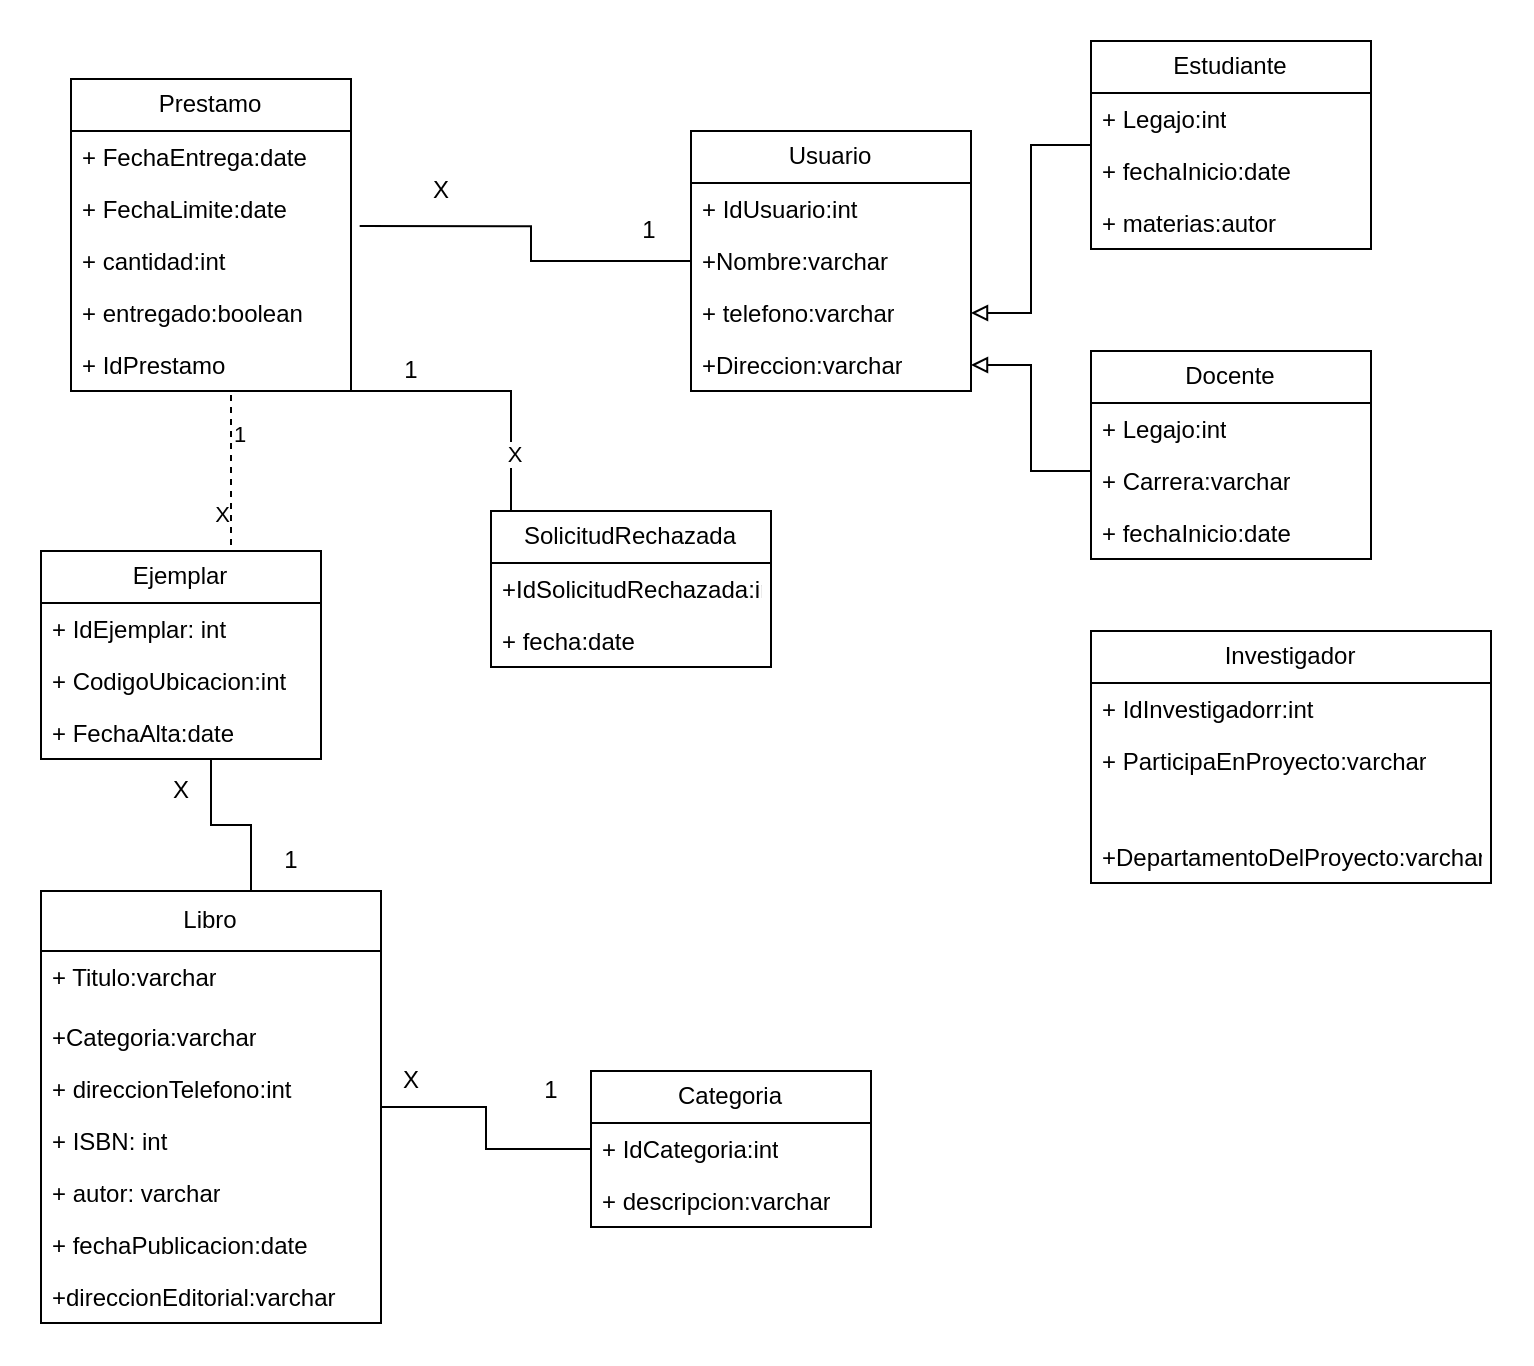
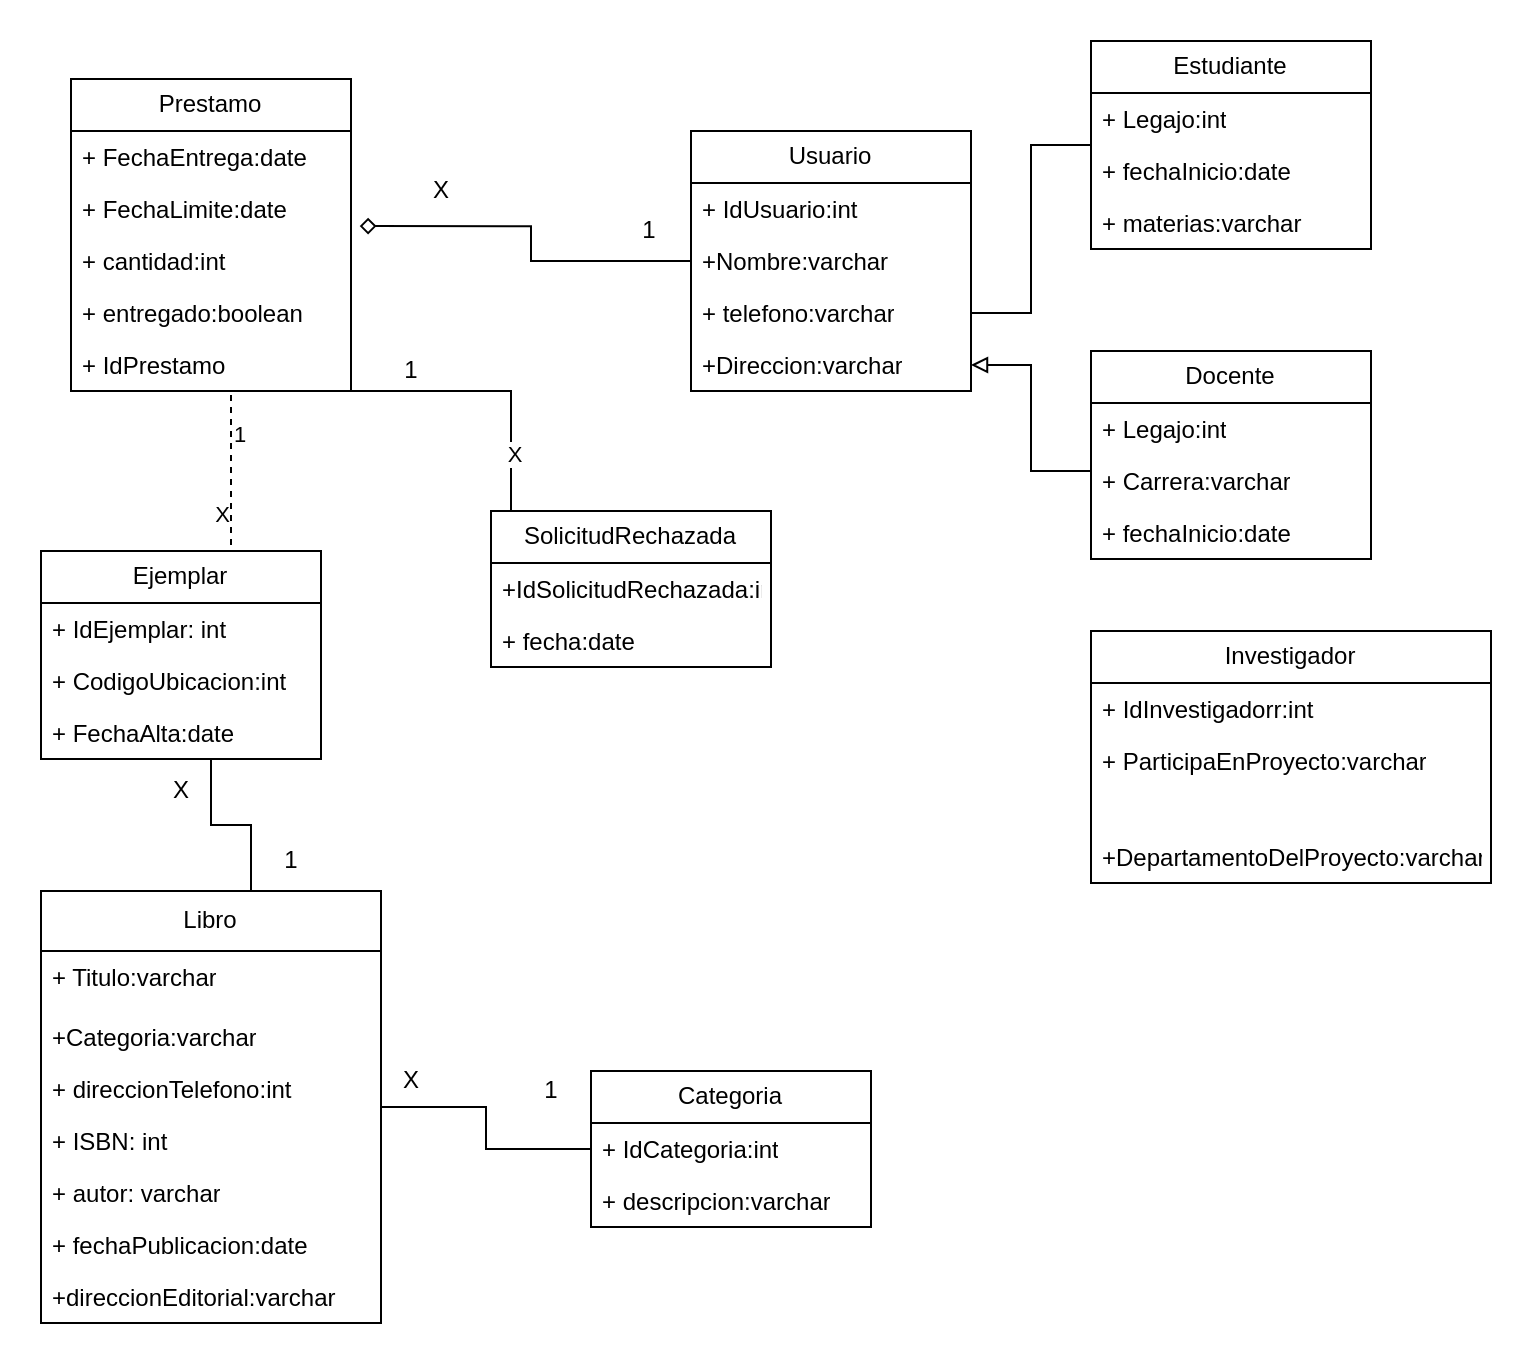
node "+ materias:autor": label "+ materias:autor" -> "+ materias:varchar"
edge "+ FechaLimite:date" -- "+Nombre:varchar": arrowhead none -> diamond
edge "Estudiante" -> "+ telefono:varchar": arrowhead block -> none
